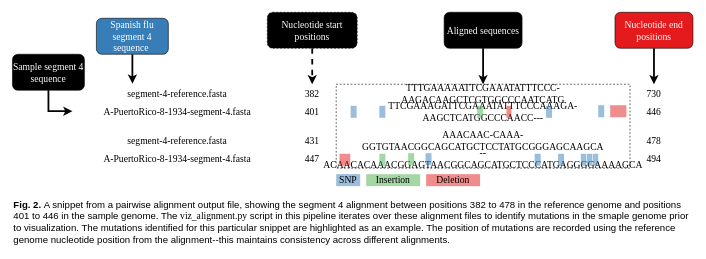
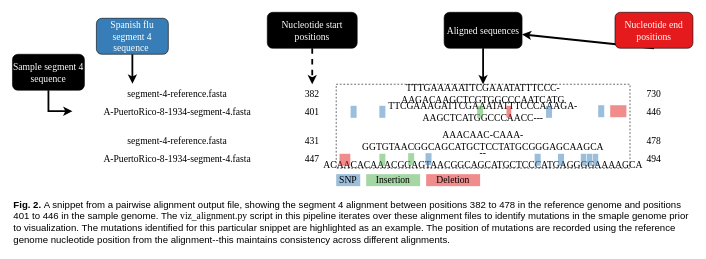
node "Nucleotide start positions": style dashed -> solid
edge "Nucleotide end positions" -> "730": now "Nucleotide end positions" -> "Aligned sequences"
